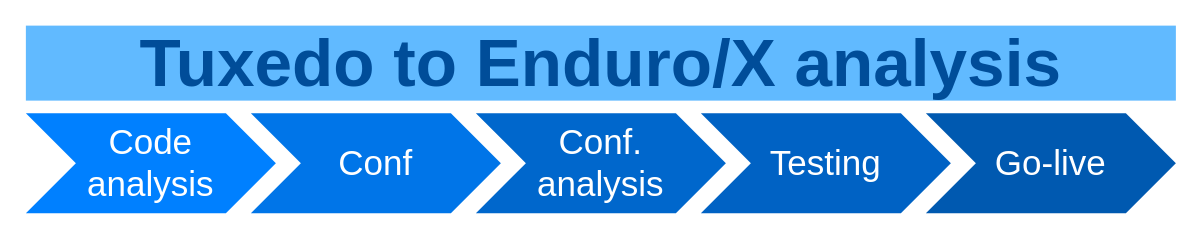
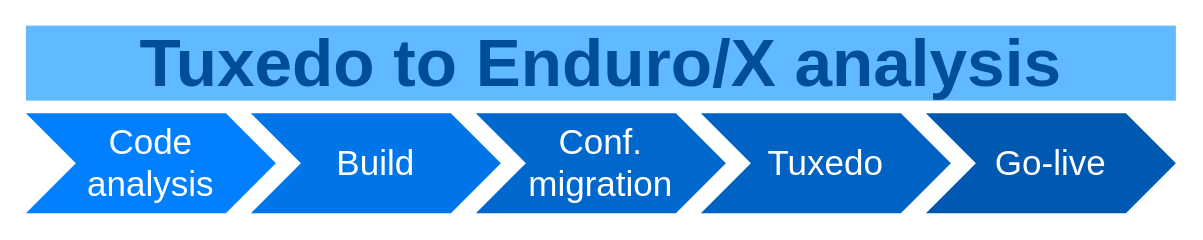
node "Conf": label "Conf" -> "Build"
node "Conf. analysis": label "Conf. analysis" -> "Conf. migration"
node "Testing": label "Testing" -> "Tuxedo"
